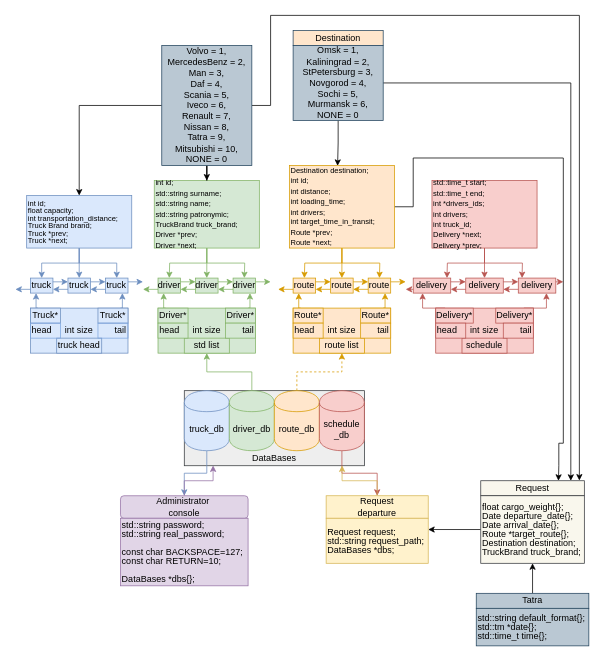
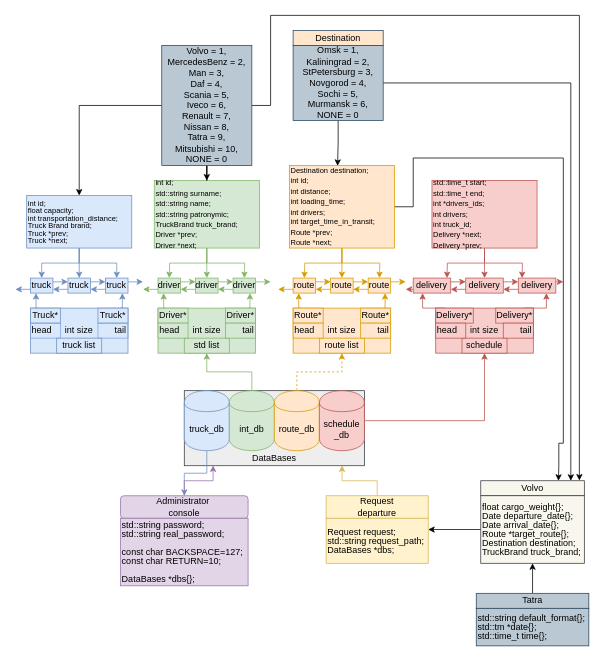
node "truck head": label "truck head" -> "truck list"
node "driver_db": label "driver_db" -> "int_db"
edge "schedule _db" -> "Request departure": now "schedule _db" -> "schedule"
node "Request": label "Request" -> "Volvo"
